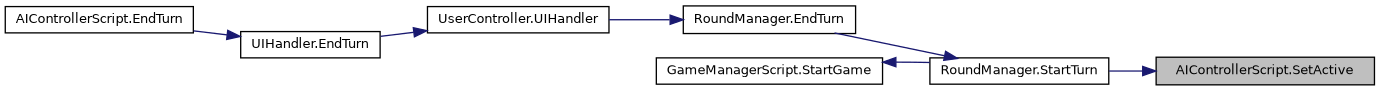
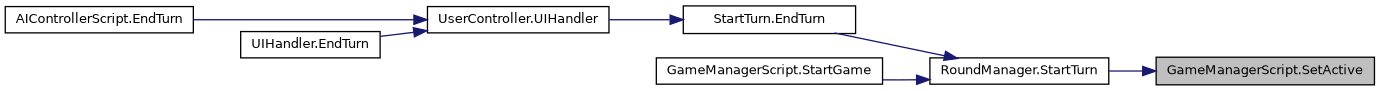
node "RoundManager.EndTurn": label "RoundManager.EndTurn" -> "StartTurn.EndTurn"
edge "AIControllerScript.EndTurn" -> "UIHandler.EndTurn": now "AIControllerScript.EndTurn" -> "UserController.UIHandler"
edge "RoundManager.StartTurn" -> "GameManagerScript.StartGame": reversed
node "AIControllerScript.SetActive": label "AIControllerScript.SetActive" -> "GameManagerScript.SetActive"
